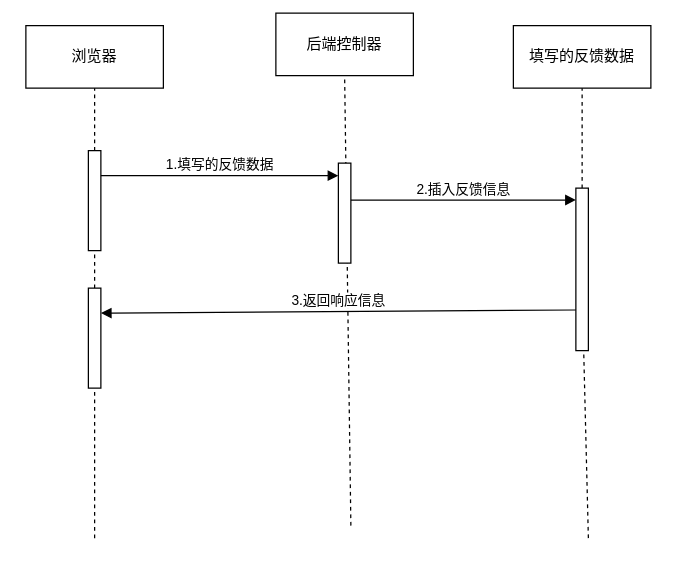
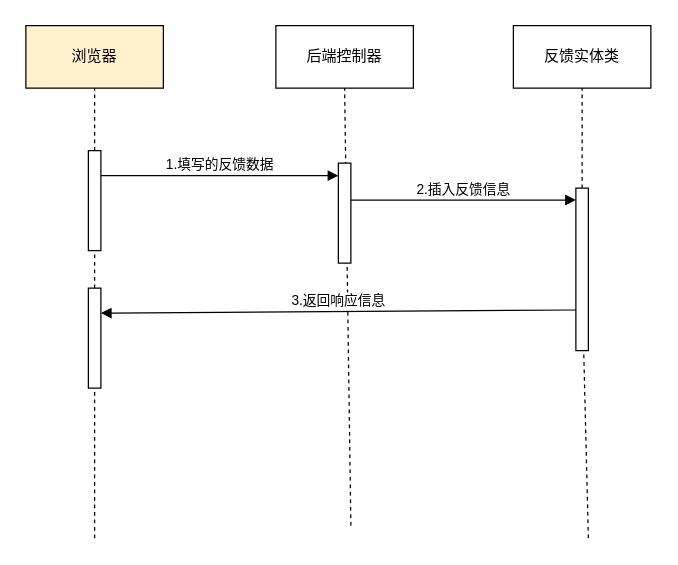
node "后端控制器": moved (344, 44) -> (344, 57)
node "浏览器": fillcolor #ffffff -> #fff2cc
node "填写的反馈数据": label "填写的反馈数据" -> "反馈实体类"
